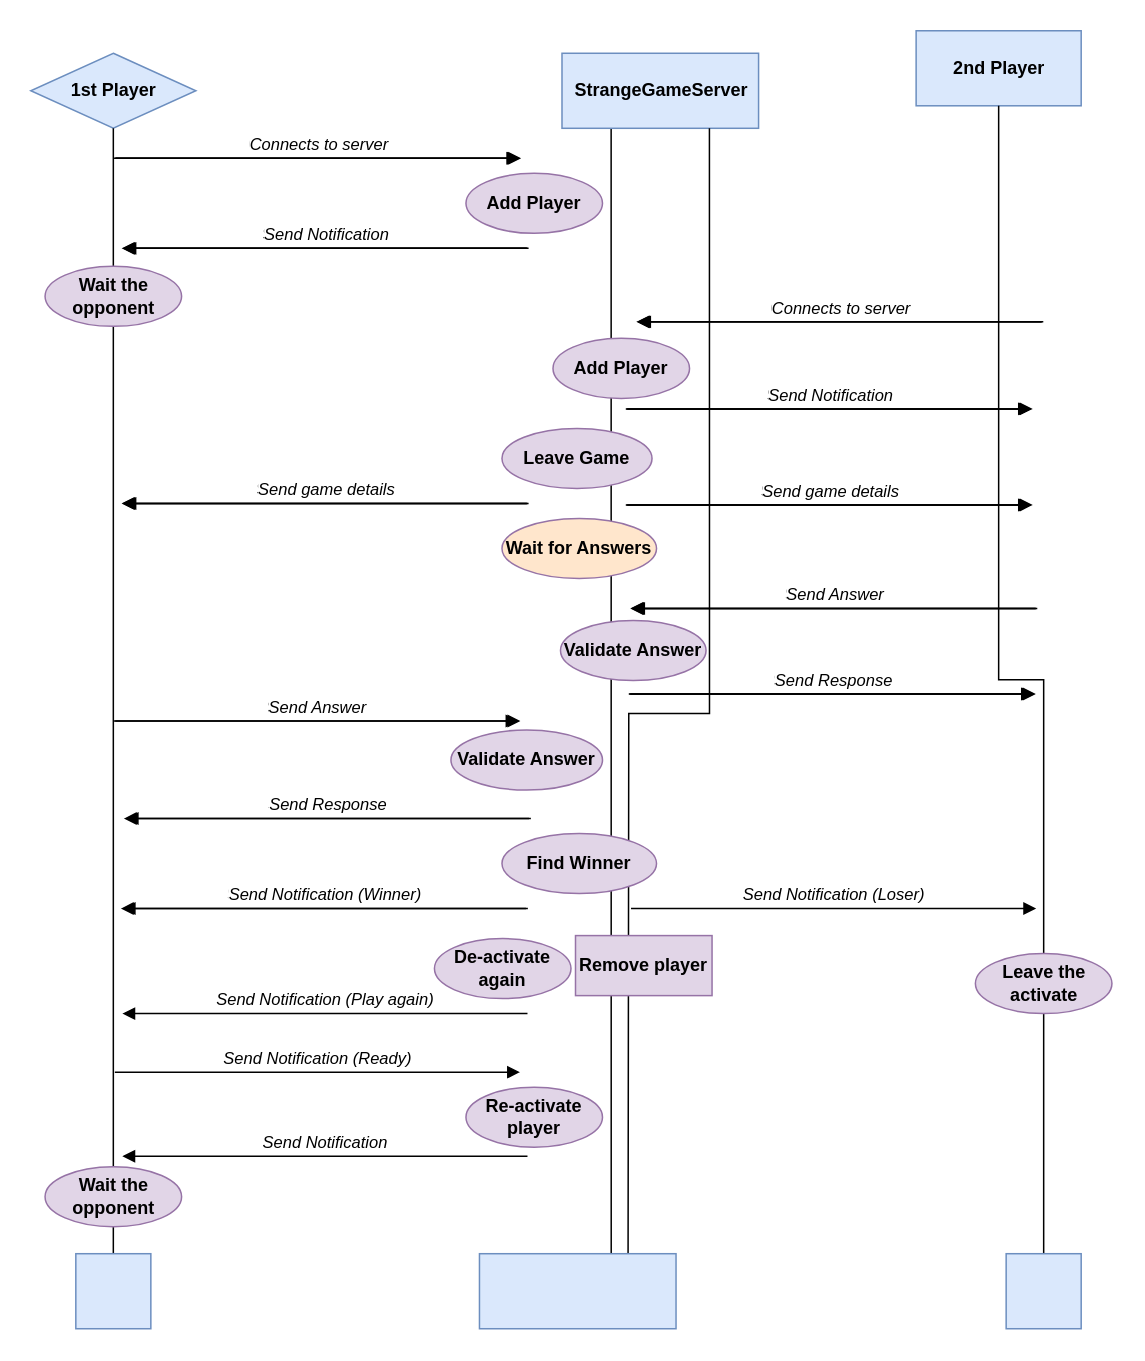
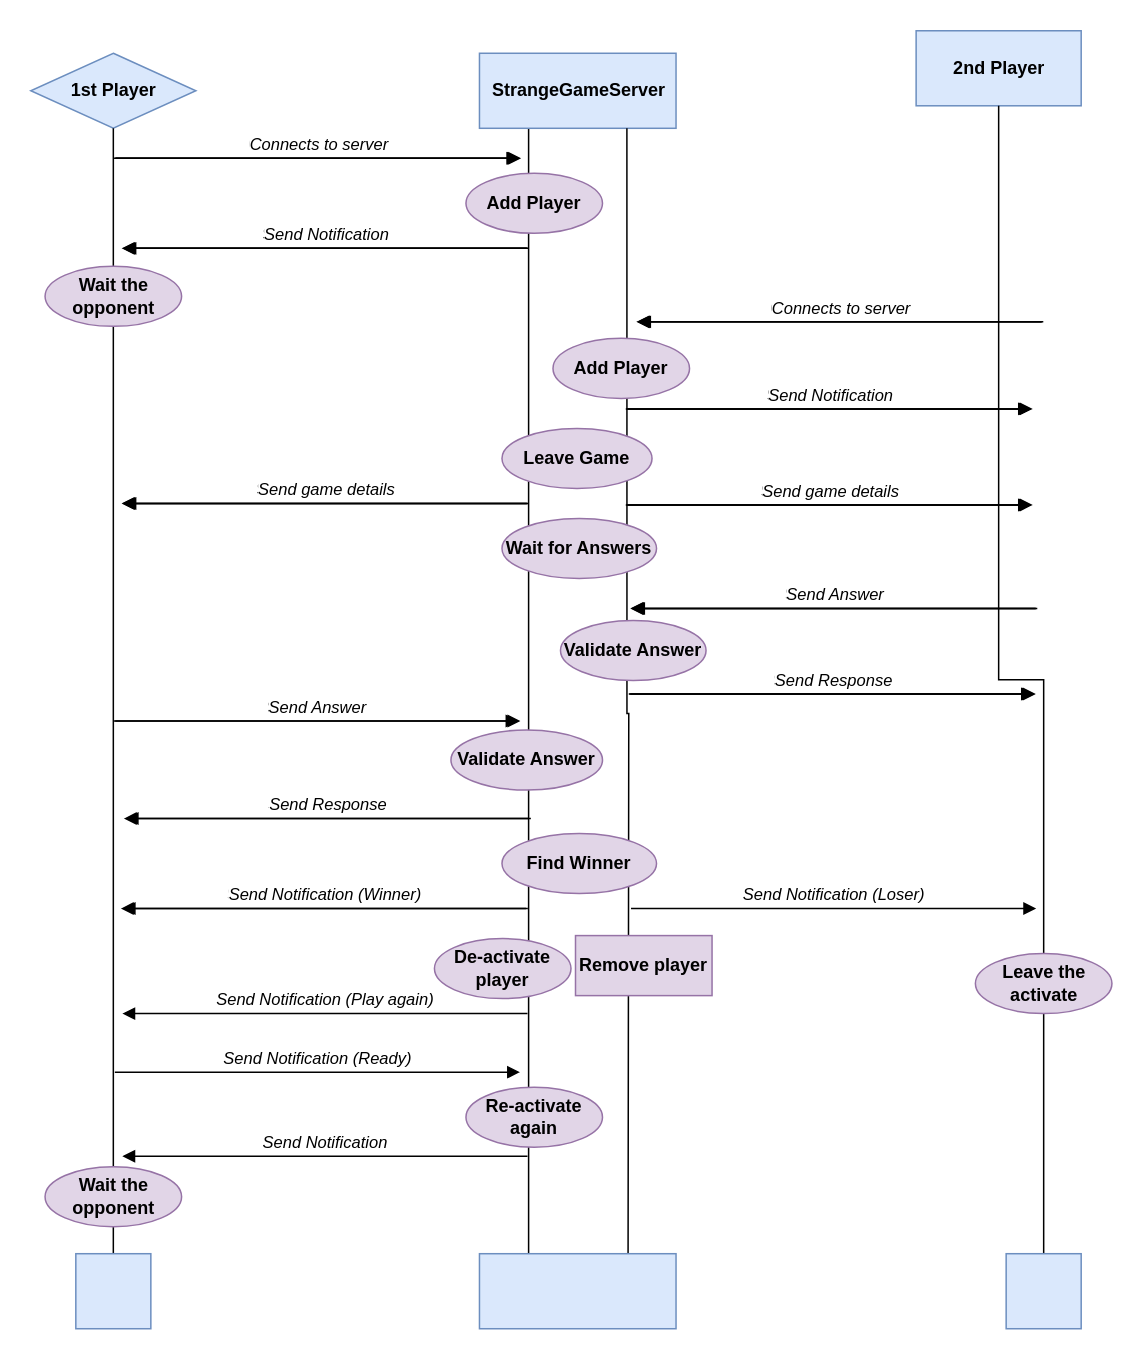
node "StrangeGameServer": moved (660, 91) -> (578, 91)
node "Wait for Answers": fillcolor #ffe6cc -> #e1d5e7
node "De-activate again": label "De-activate again" -> "De-activate player"
node "Re-activate player": label "Re-activate player" -> "Re-activate again"
